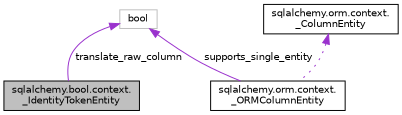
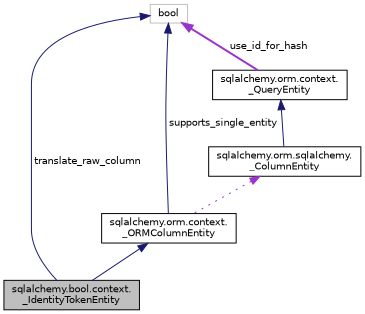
node "sqlalchemy.orm.context. _ColumnEntity": label "sqlalchemy.orm.context. _ColumnEntity" -> "sqlalchemy.orm.sqlalchemy. _ColumnEntity"
edge "sqlalchemy.bool.context. _IdentityTokenEntity" -> "bool": color darkorchid3 -> midnightblue
edge "sqlalchemy.orm.context. _ORMColumnEntity" -> "bool": color darkorchid3 -> midnightblue
node "sqlalchemy.orm.context. _QueryEntity": added
edge "sqlalchemy.bool.context. _IdentityTokenEntity" -> "sqlalchemy.orm.context. _ORMColumnEntity": added
